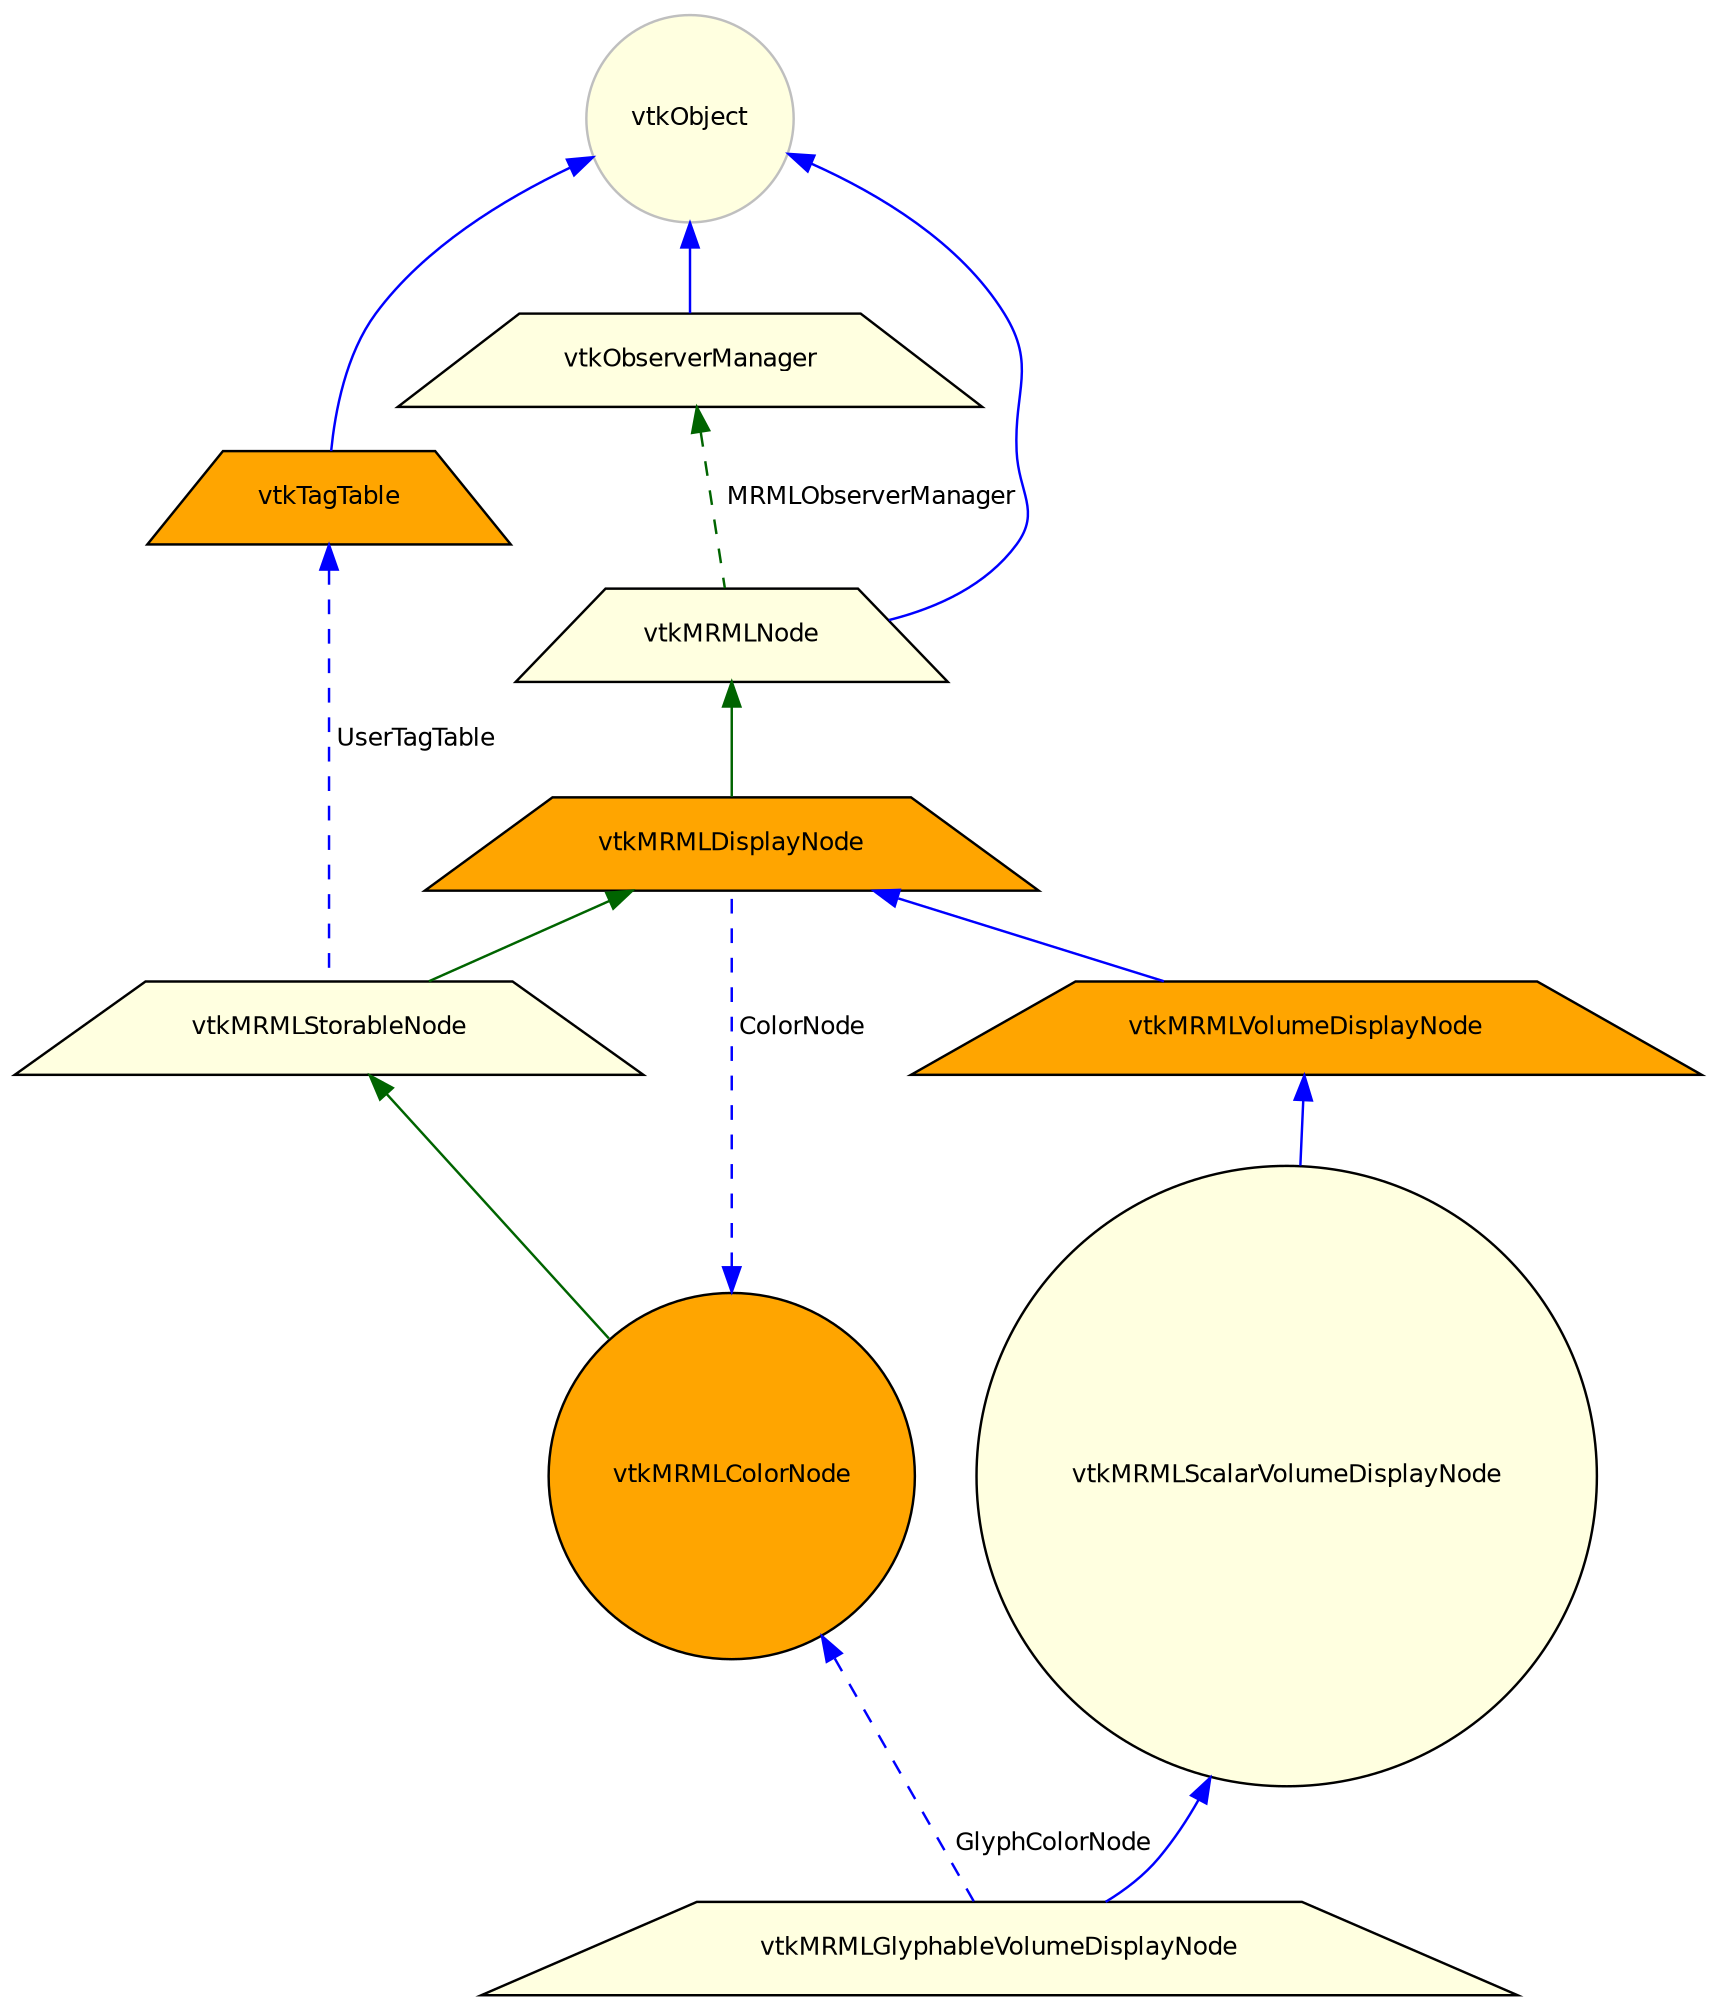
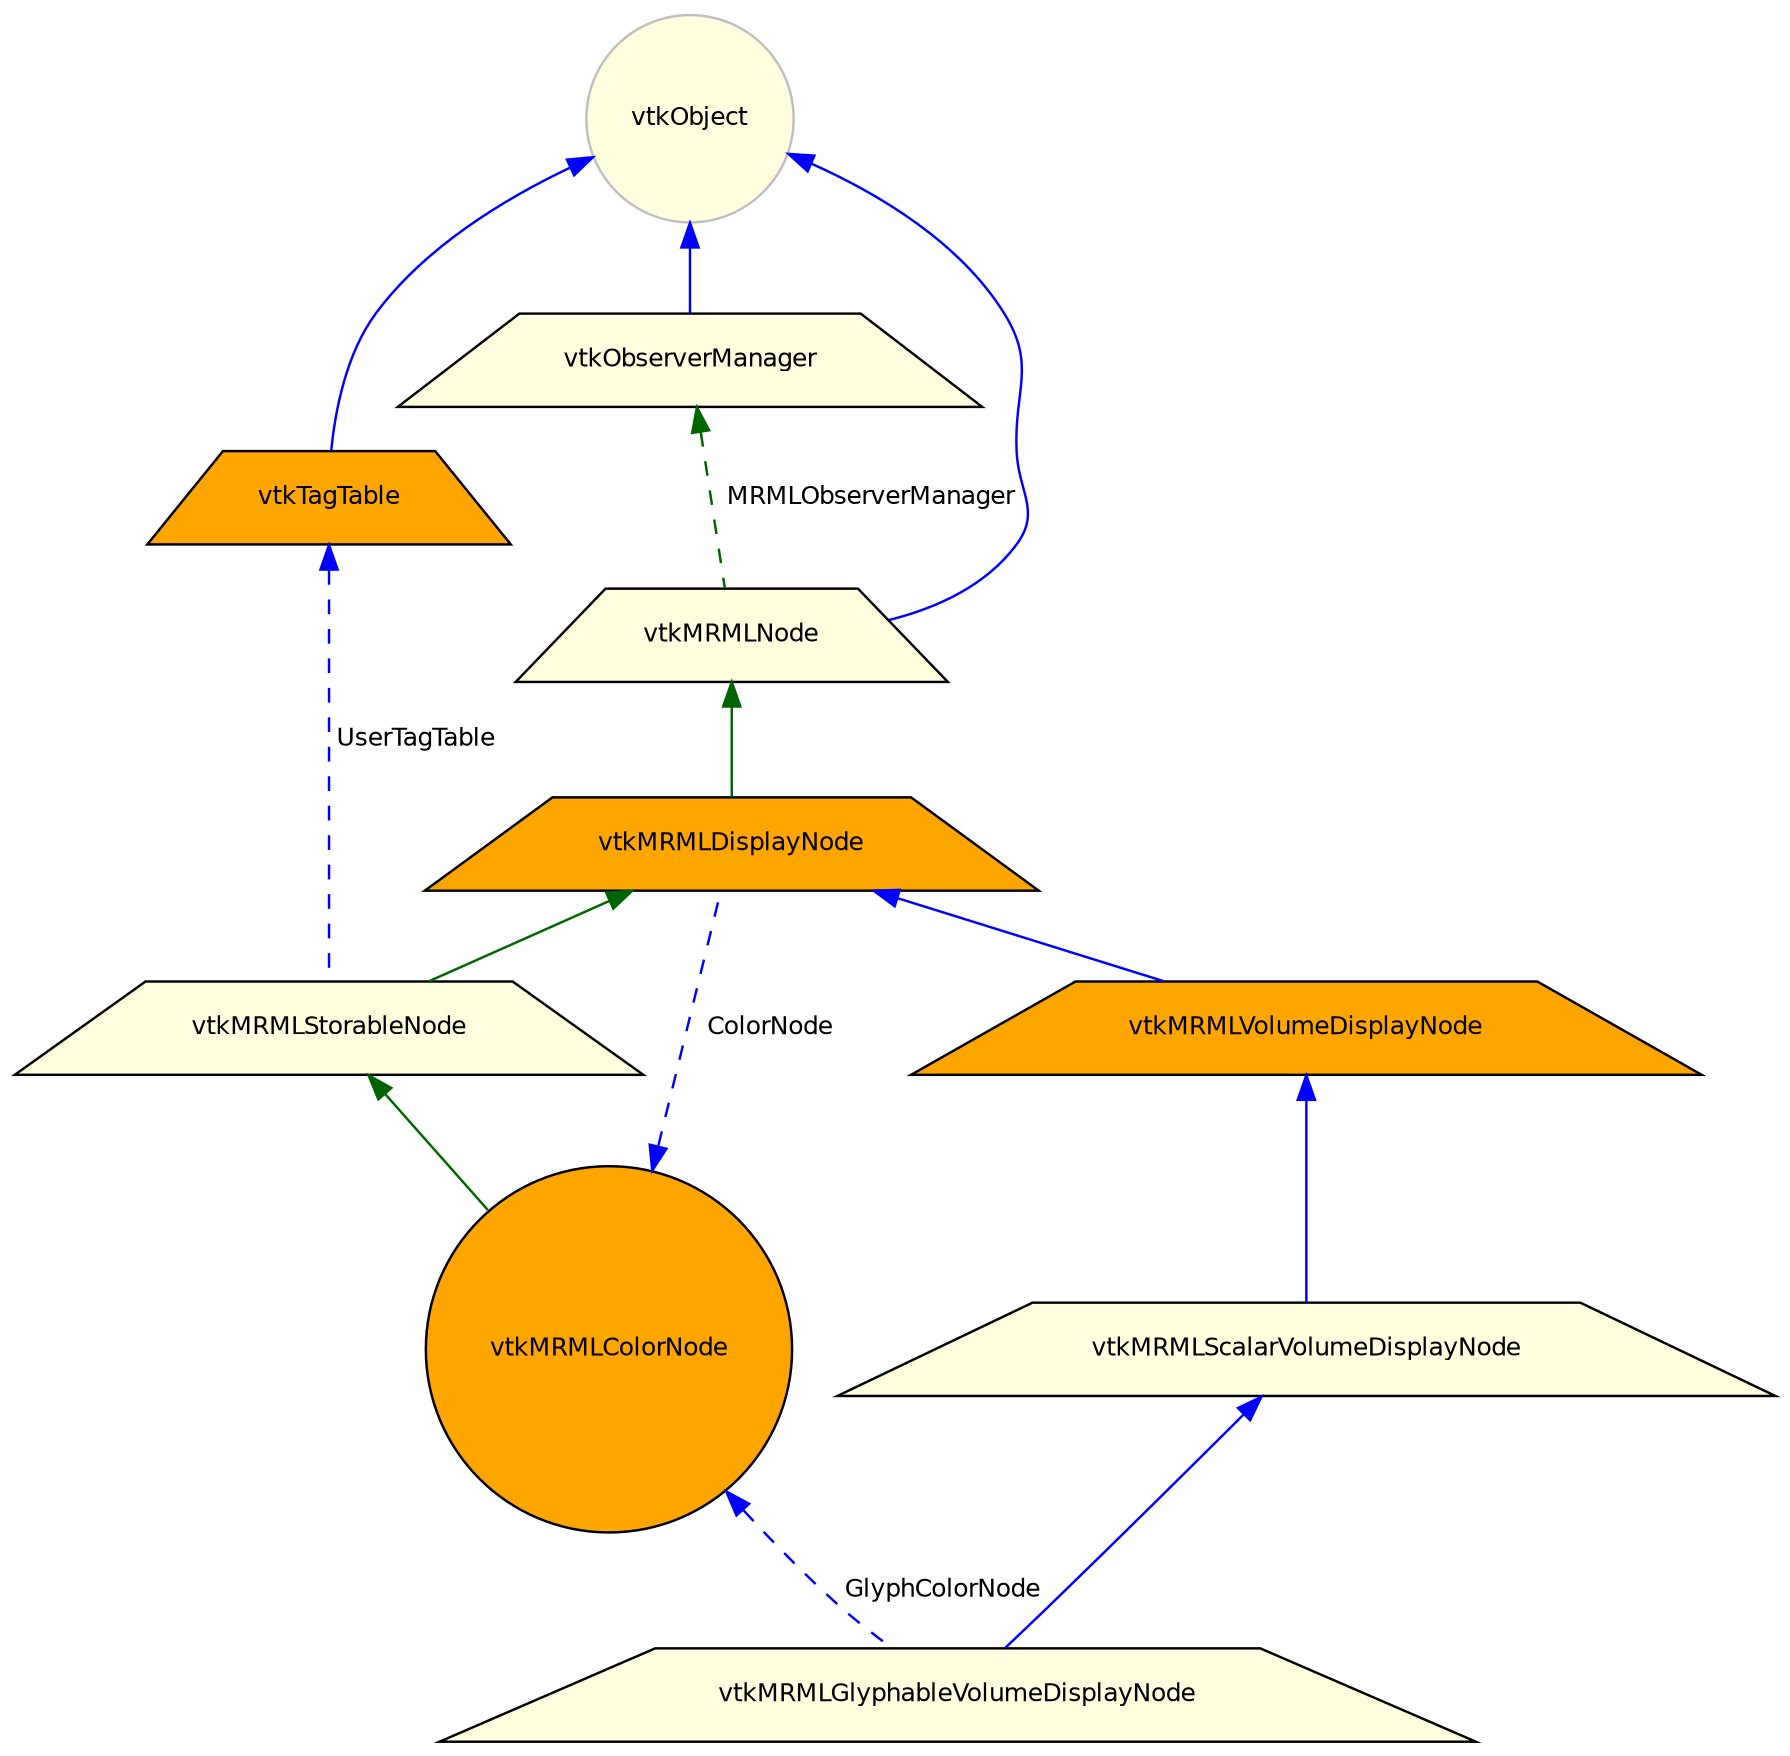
node "vtkMRMLScalarVolumeDisplayNode": shape circle -> trapezium
